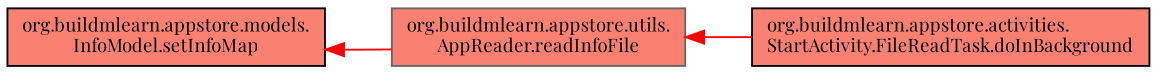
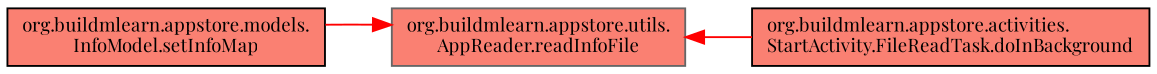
edge "org.buildmlearn.appstore.utils. AppReader.readInfoFile" -> "org.buildmlearn.appstore.models. InfoModel.setInfoMap": reversed
